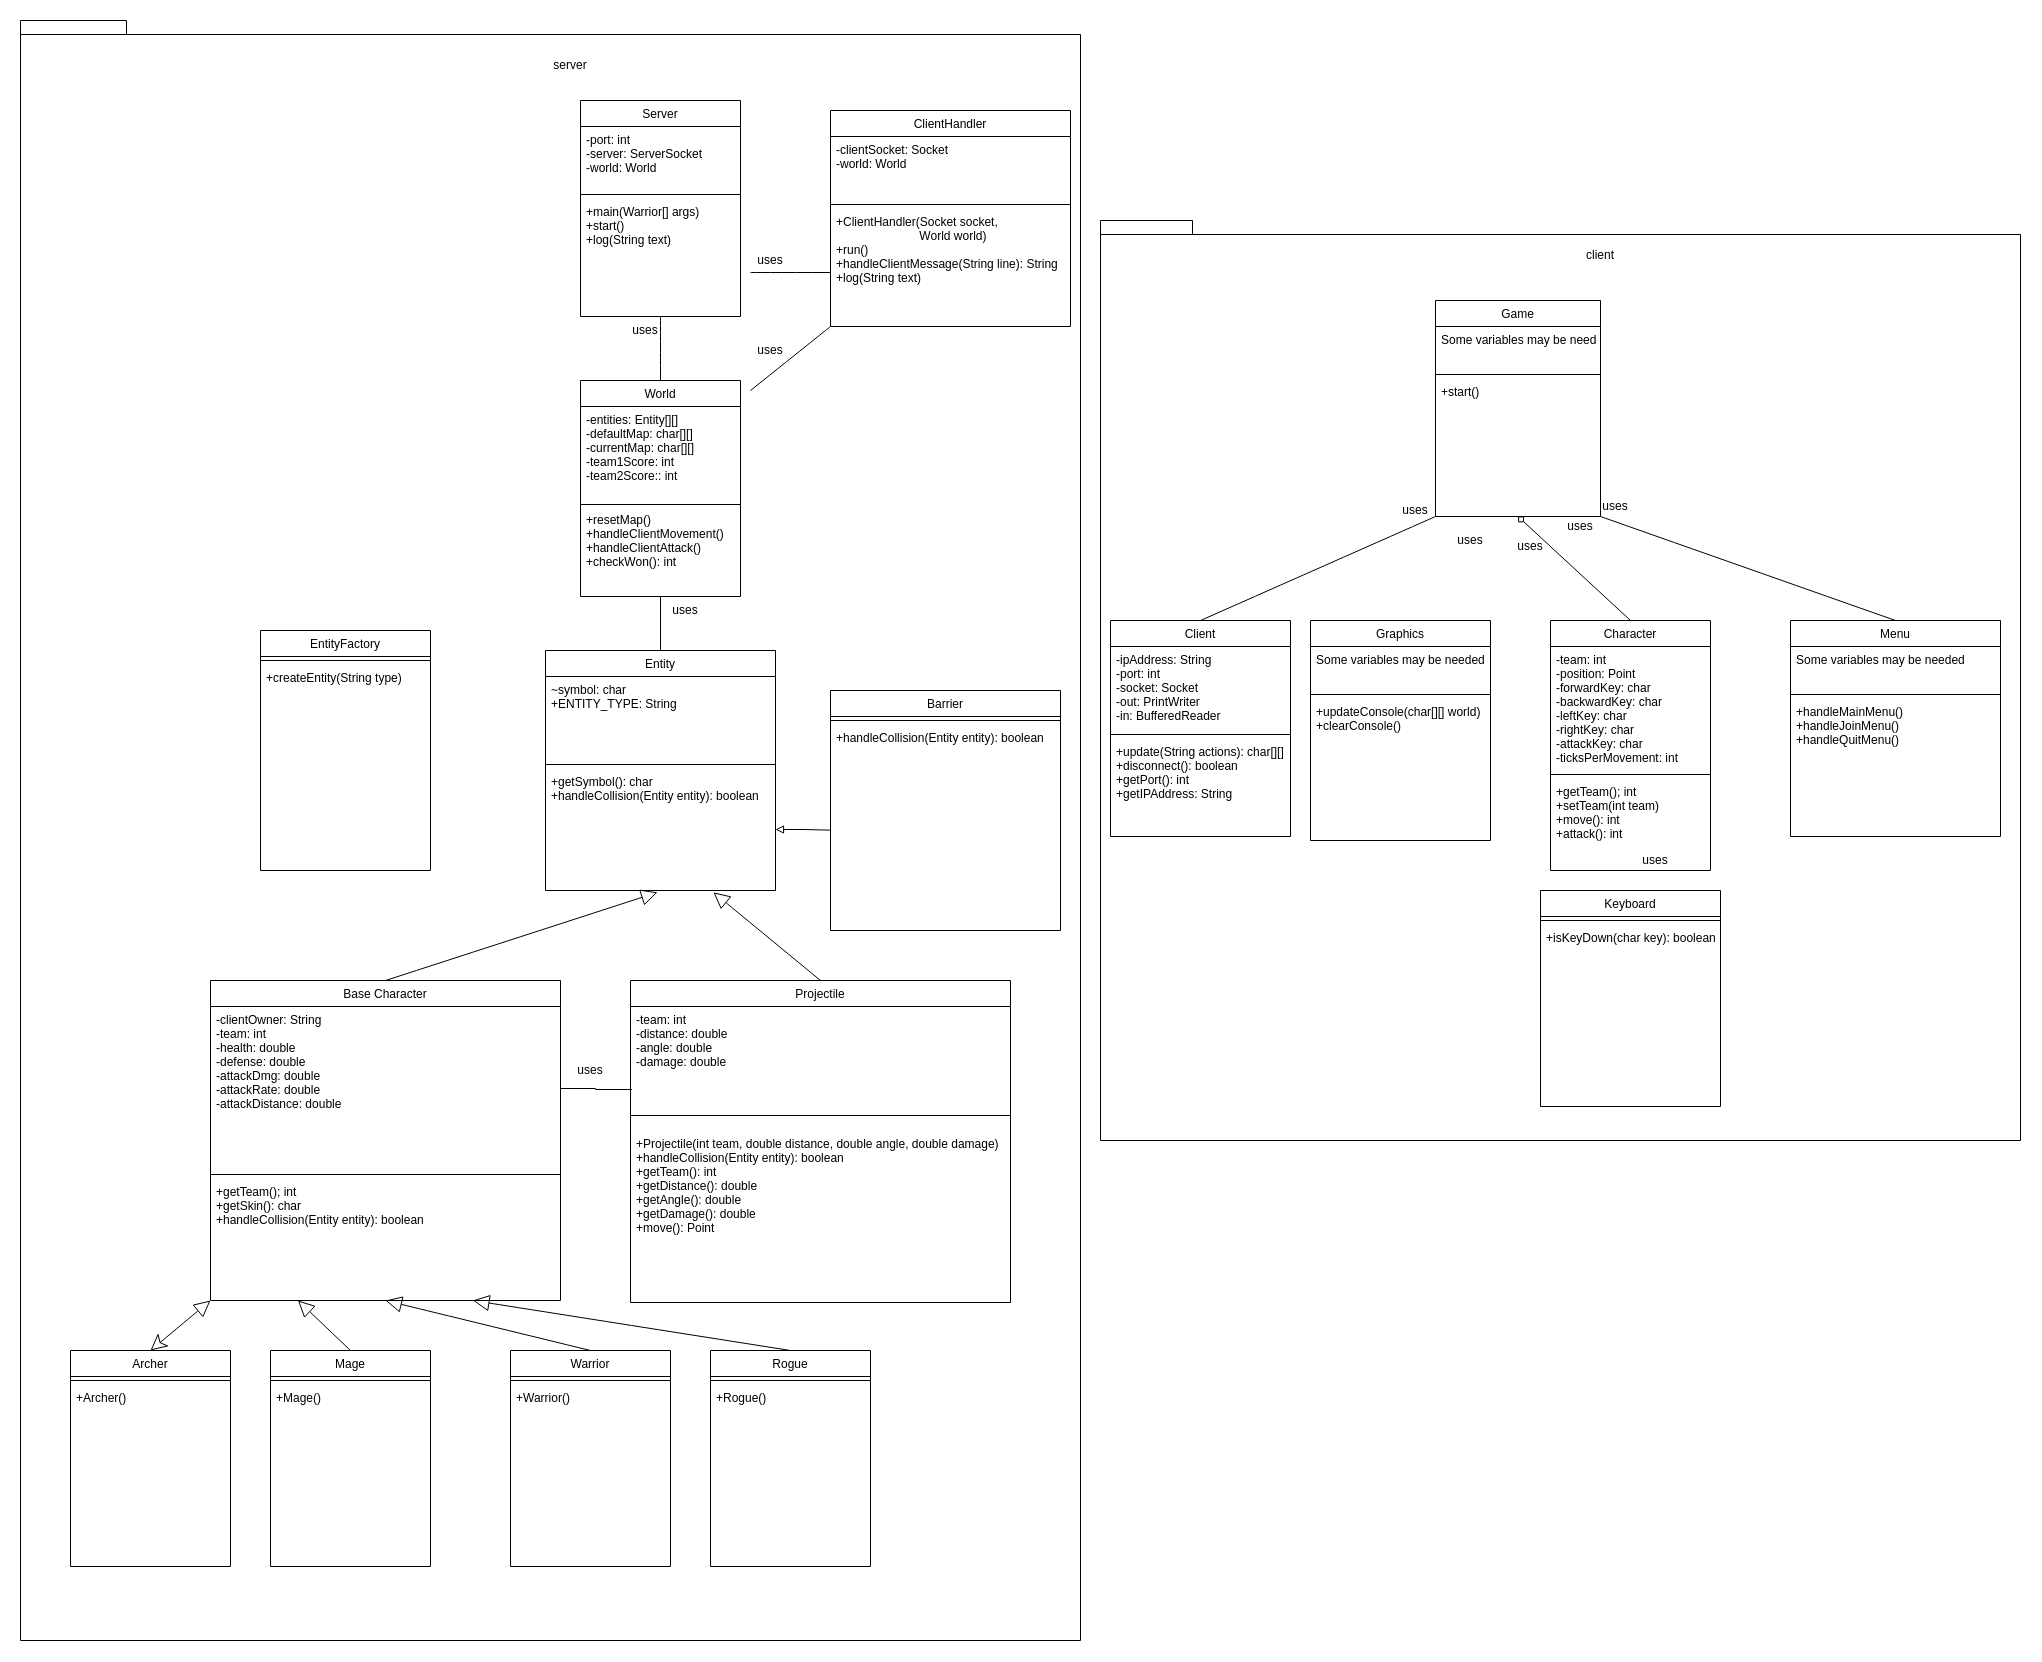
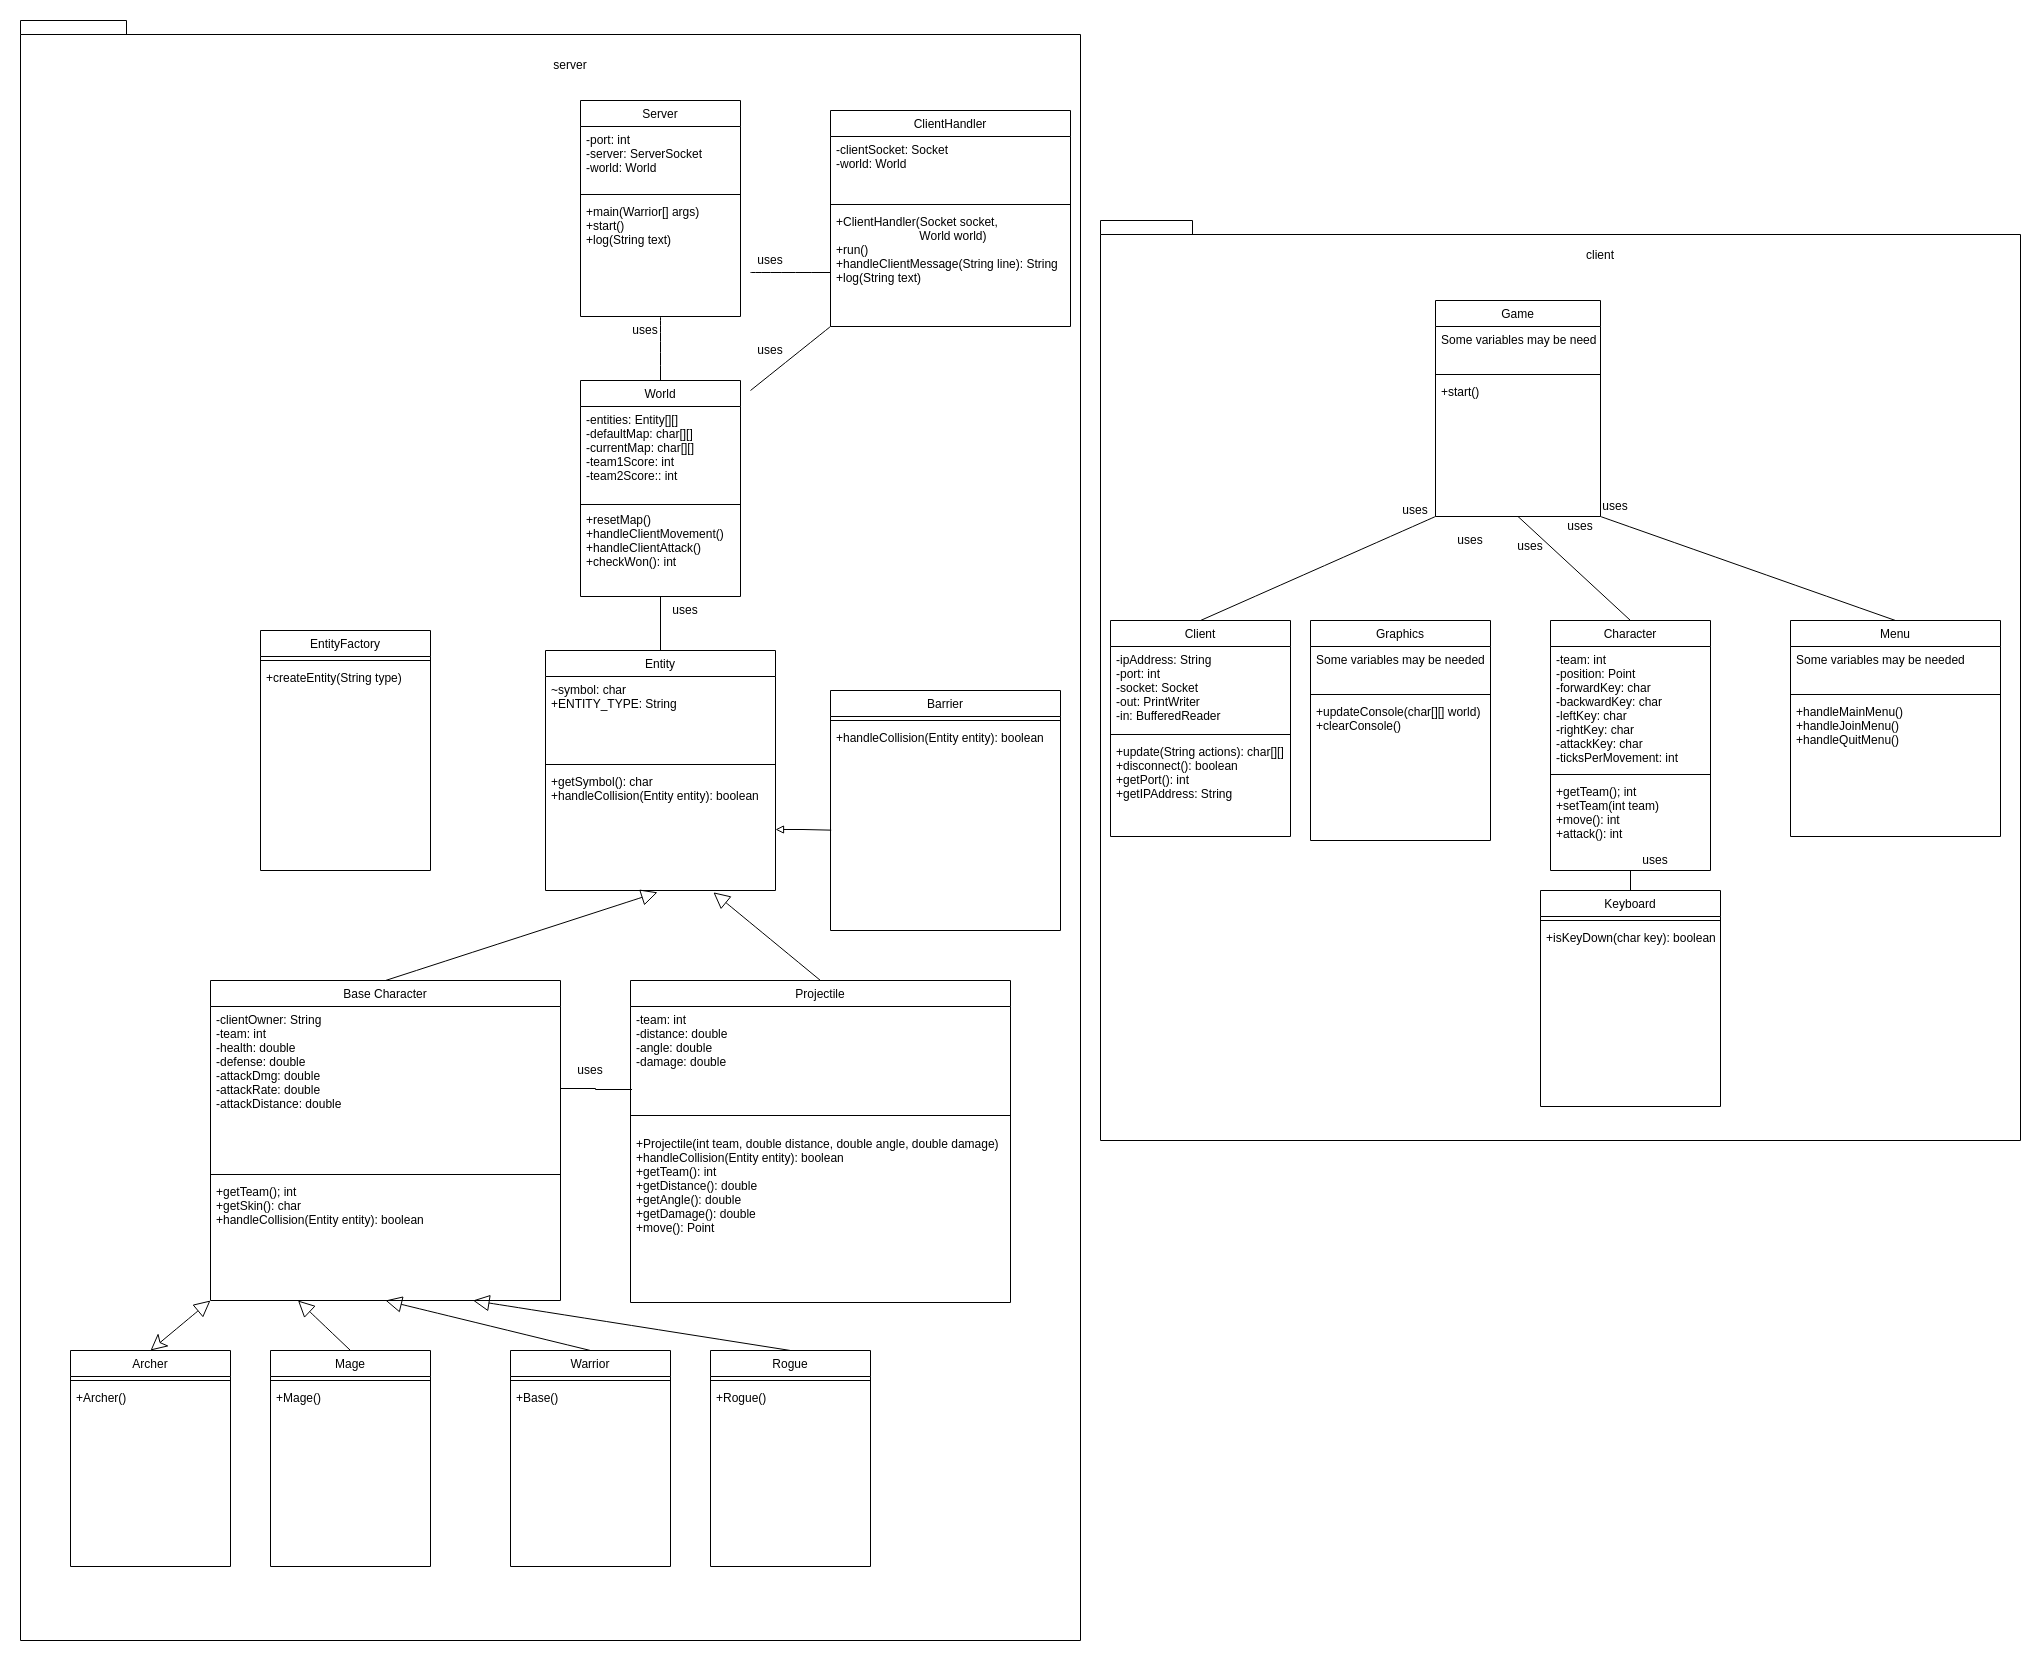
edge "Character" -> "Game": arrowhead diamond -> none
edge "Character" -- "Keyboard": added
node "+Warrior()": label "+Warrior()" -> "+Base()"
